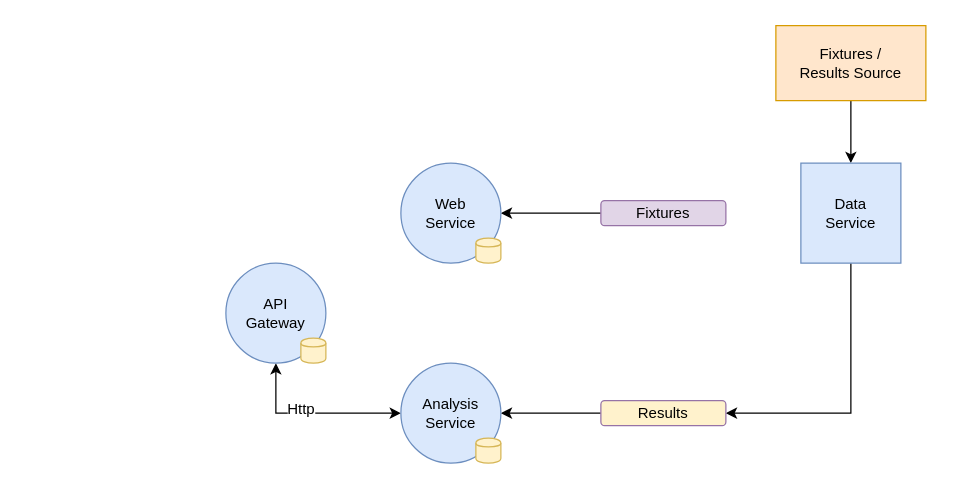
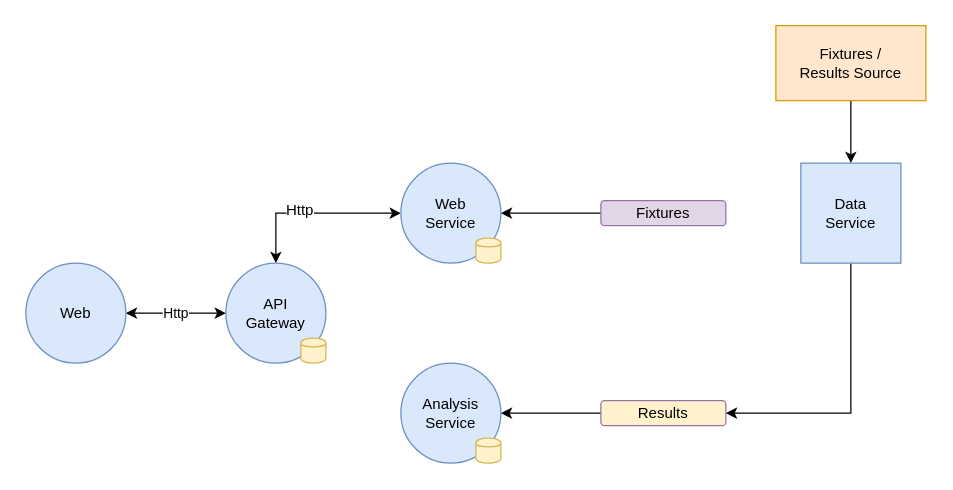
edge "Web Service" -- "API Gateway": added, label "Http"
node "Web": added
edge "Web" -- "API Gateway": added, label "Http"
edge "API Gateway" -- "Analysis Service": removed, label "Http"
